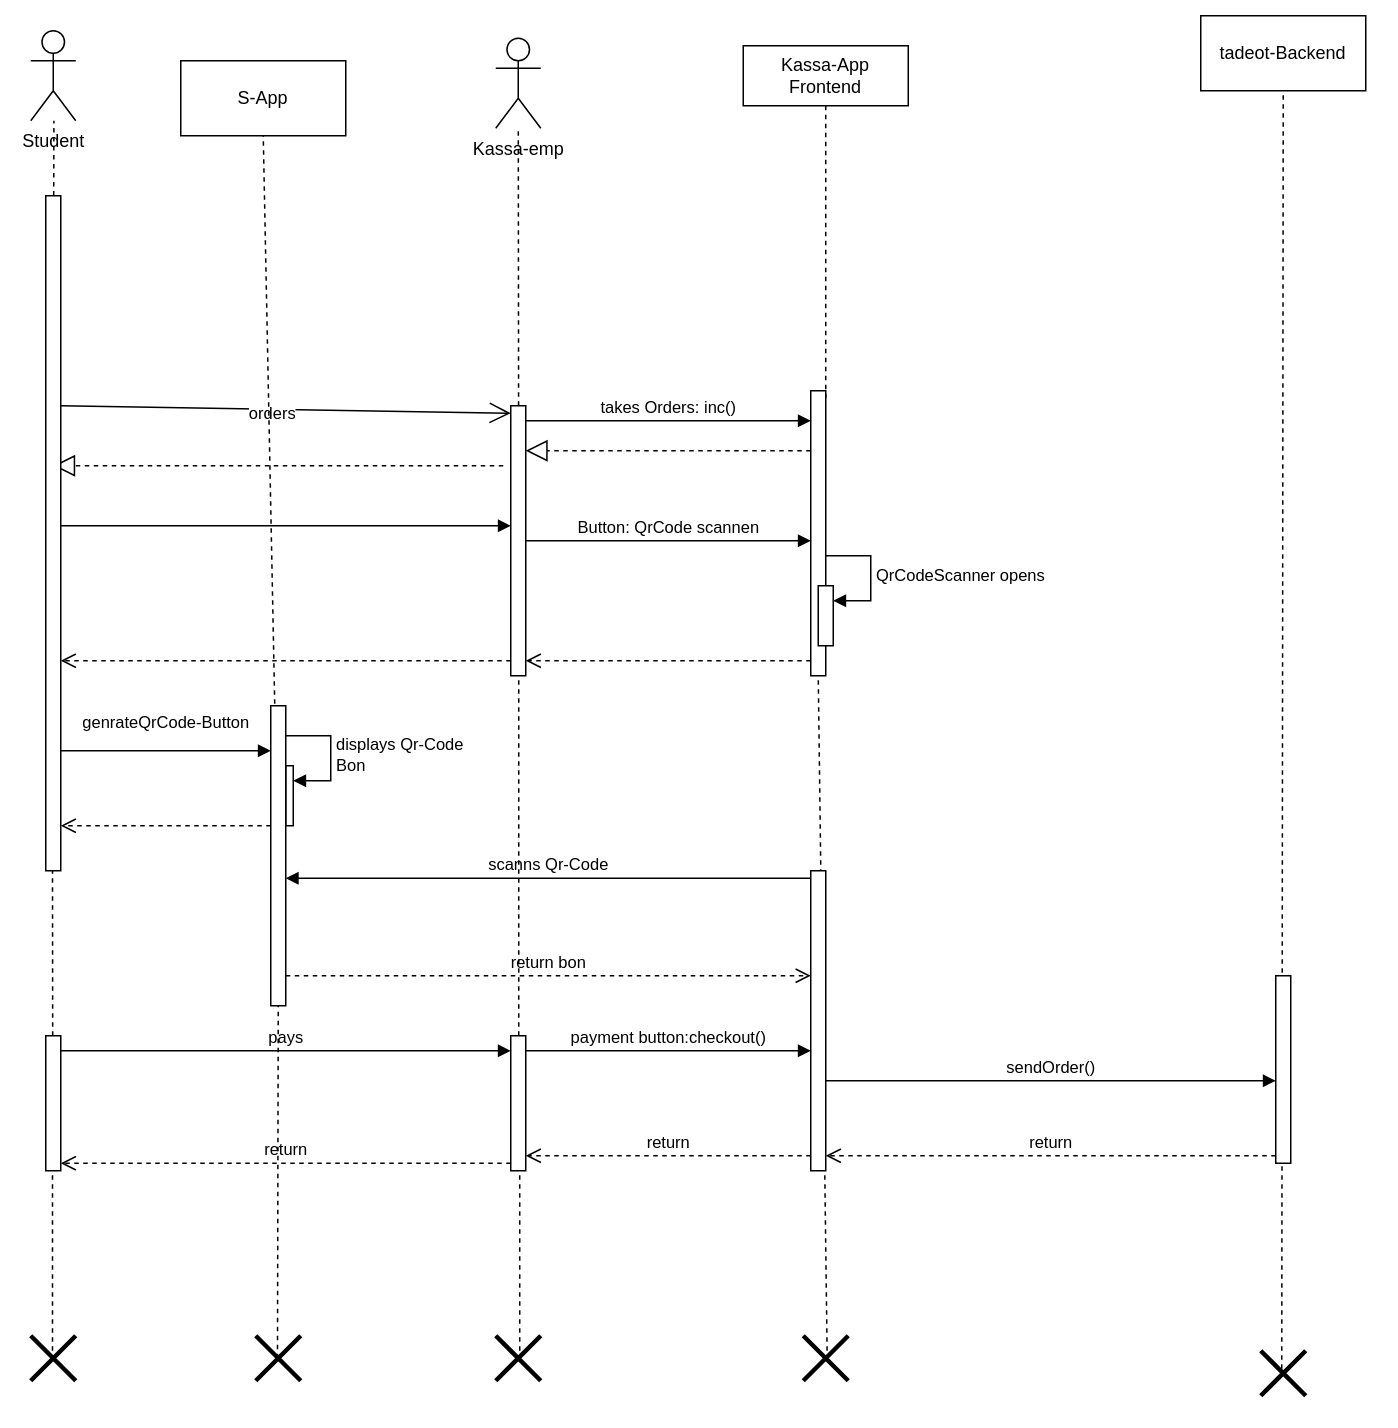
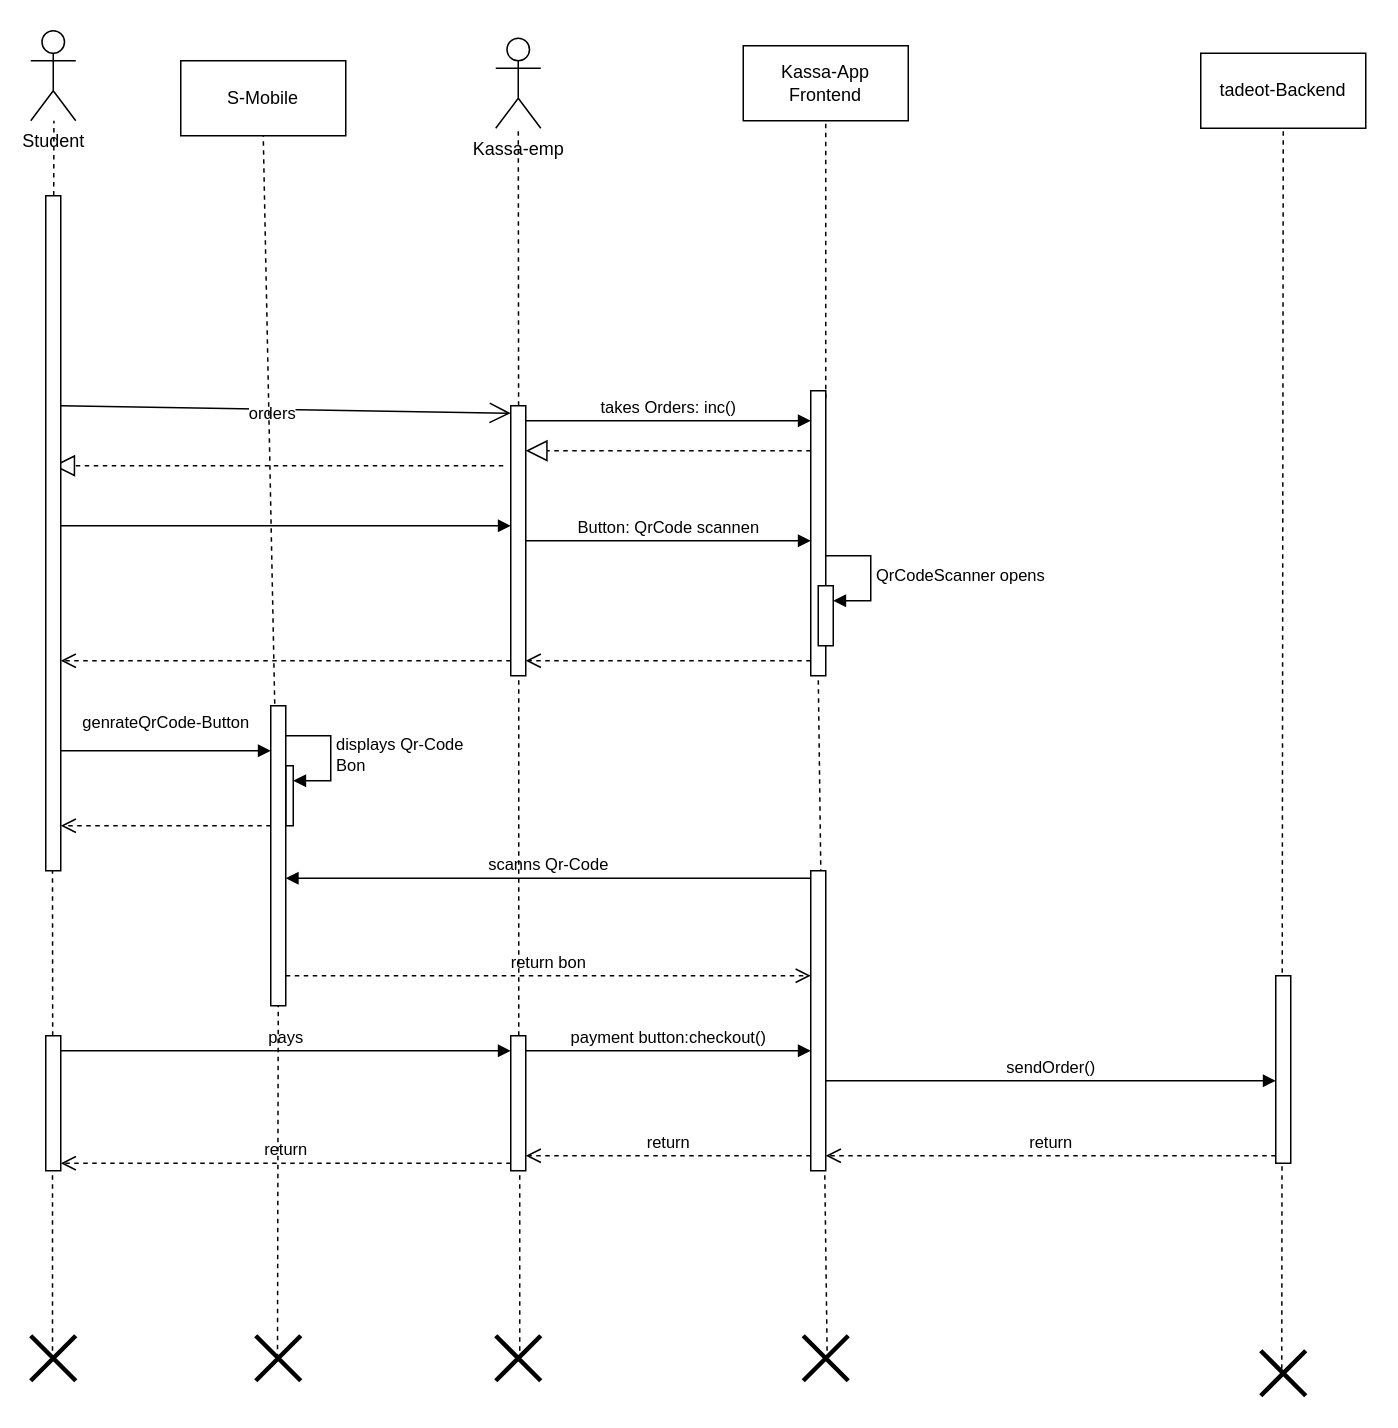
node "tadeot-Backend": moved (1283, 53) -> (1283, 91)
node "Kassa-App Frontend": size 165x60 -> 165x75
node "S-App": label "S-App" -> "S-Mobile"
